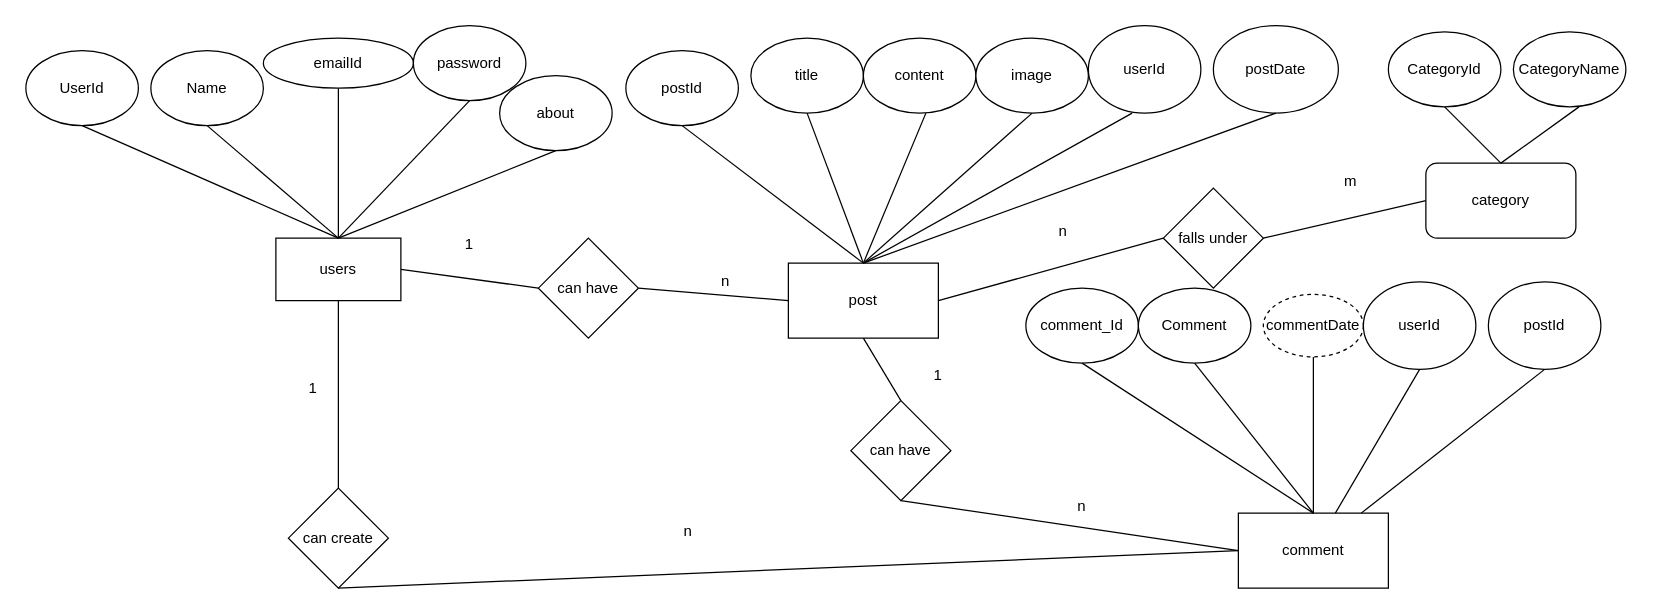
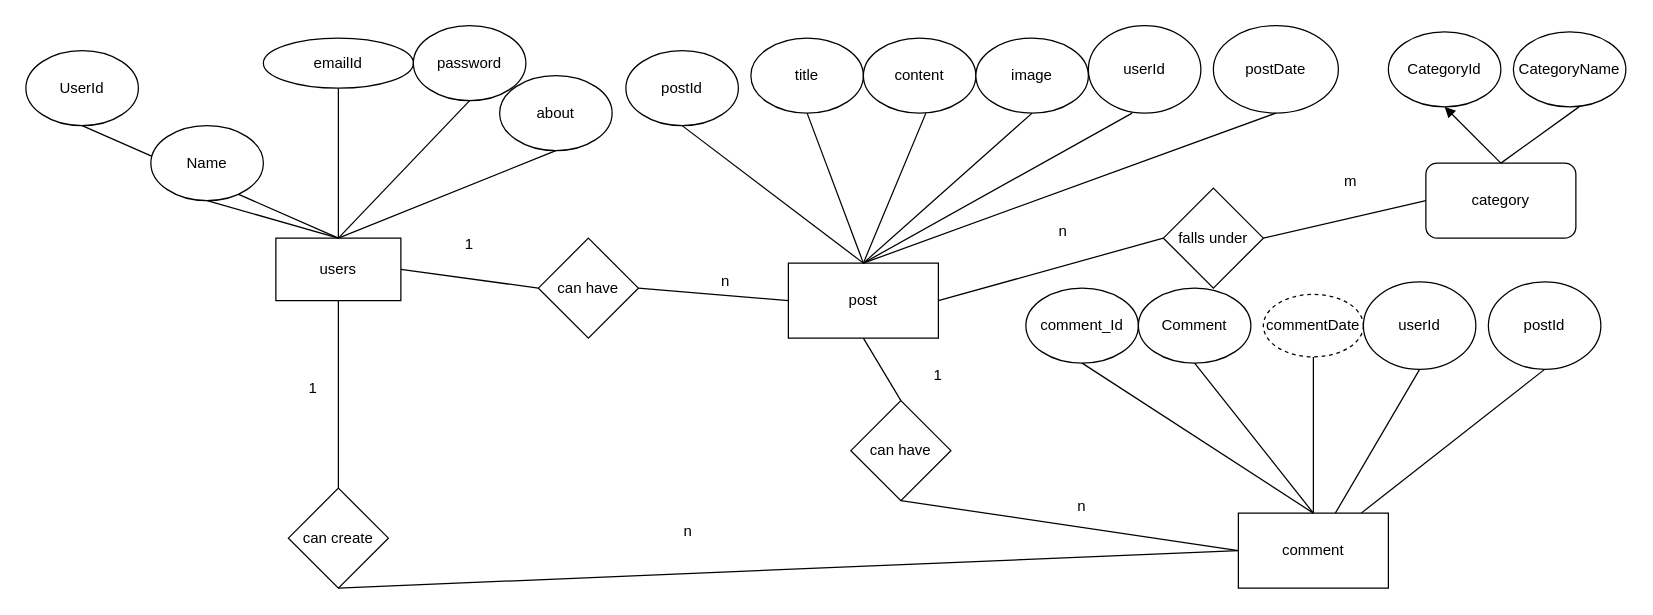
node "Name": moved (207, 88) -> (207, 163)
edge "CategoryId" -- "category": arrowhead none -> block
